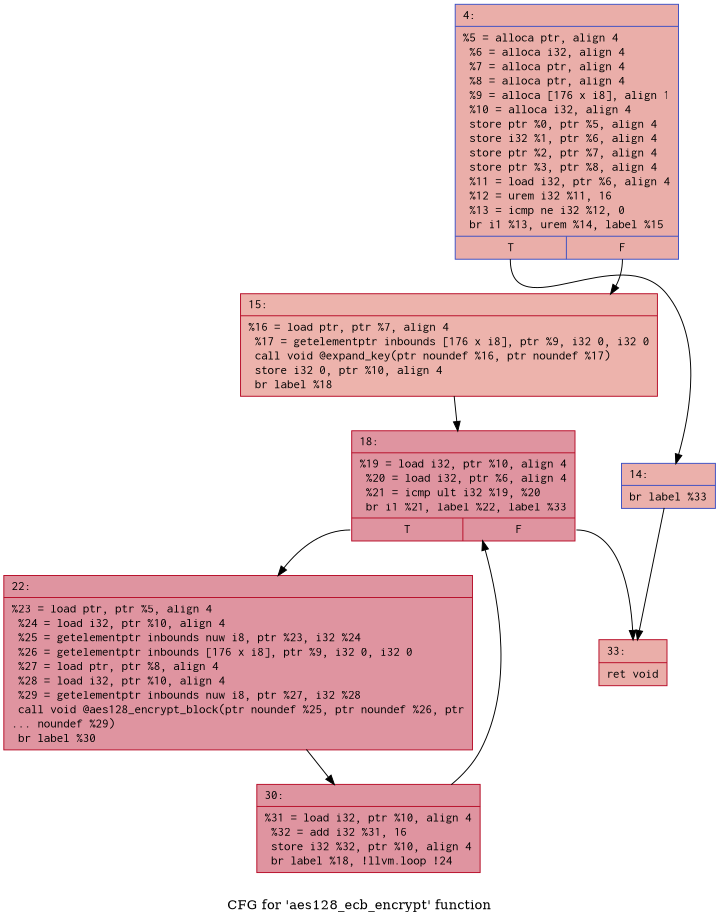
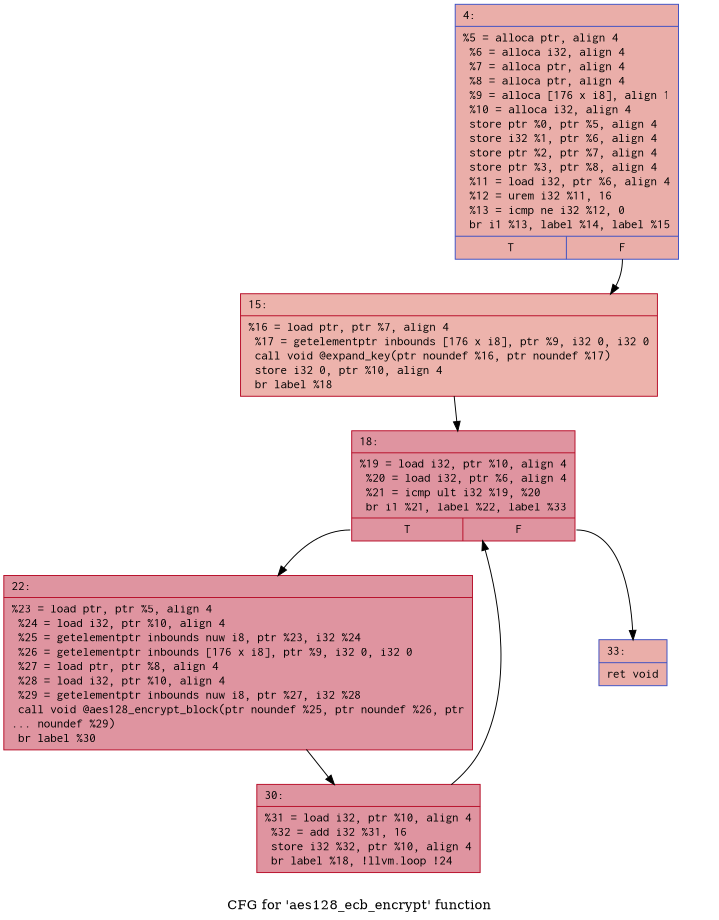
node "4:": text "br i1 %13, urem %14, label %15" -> "br i1 %13, label %14, label %15"
node "14:": removed
node "33:": color #b70d28ff -> #3d50c3ff
